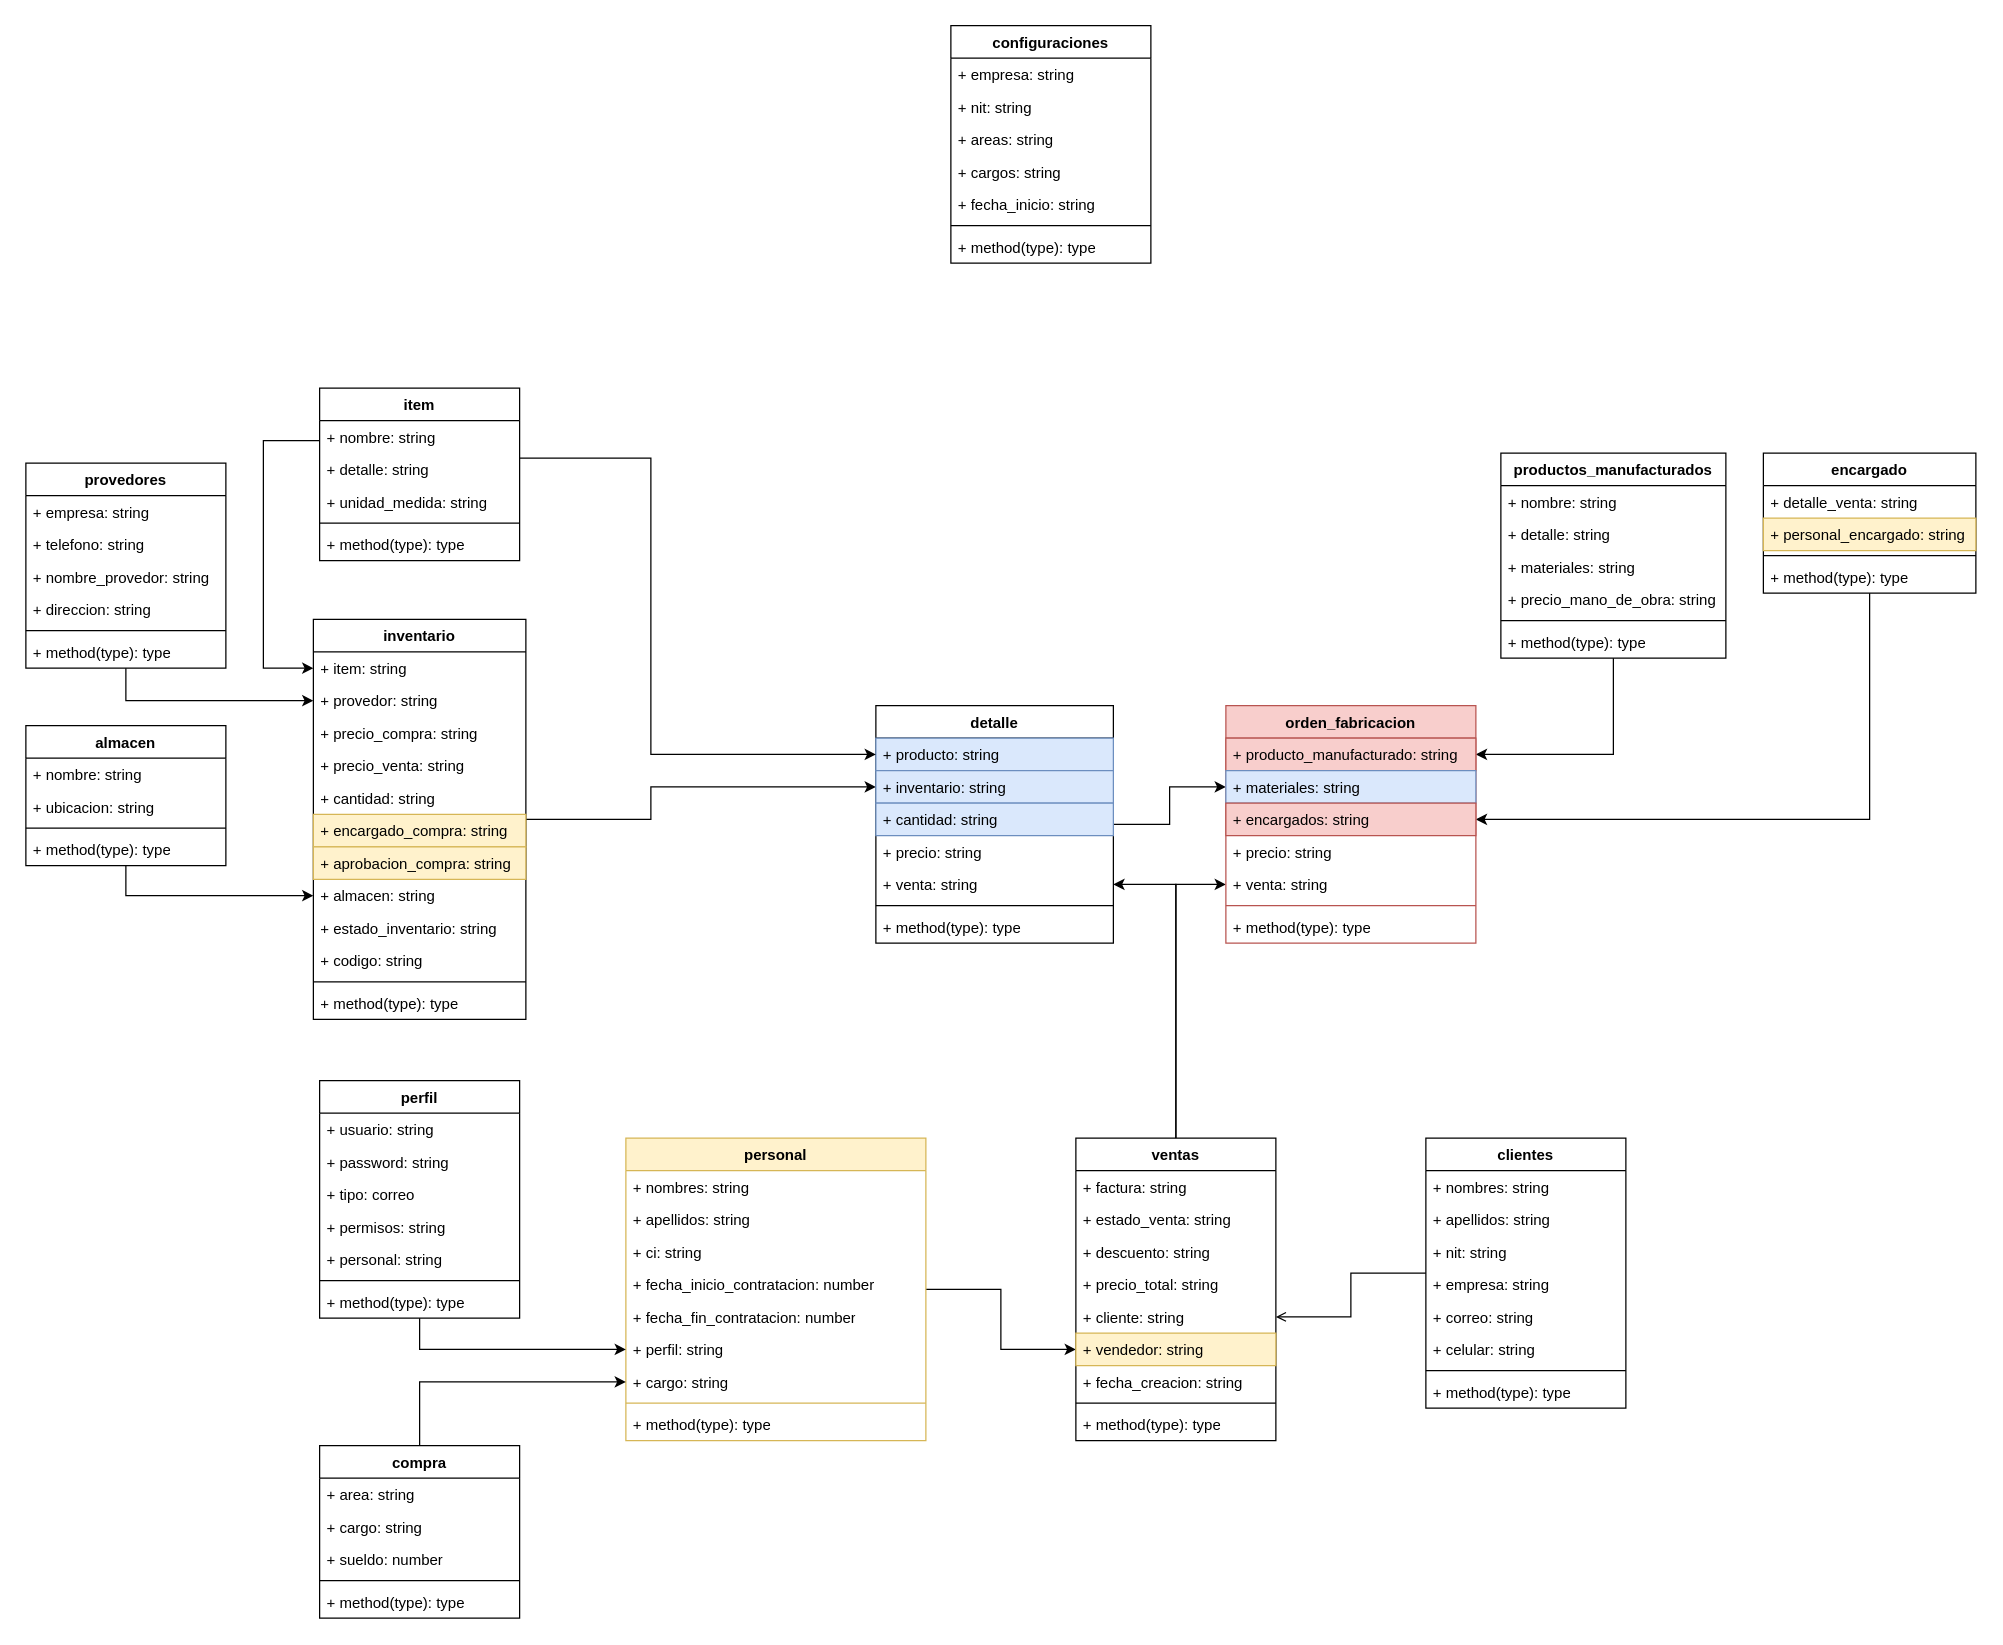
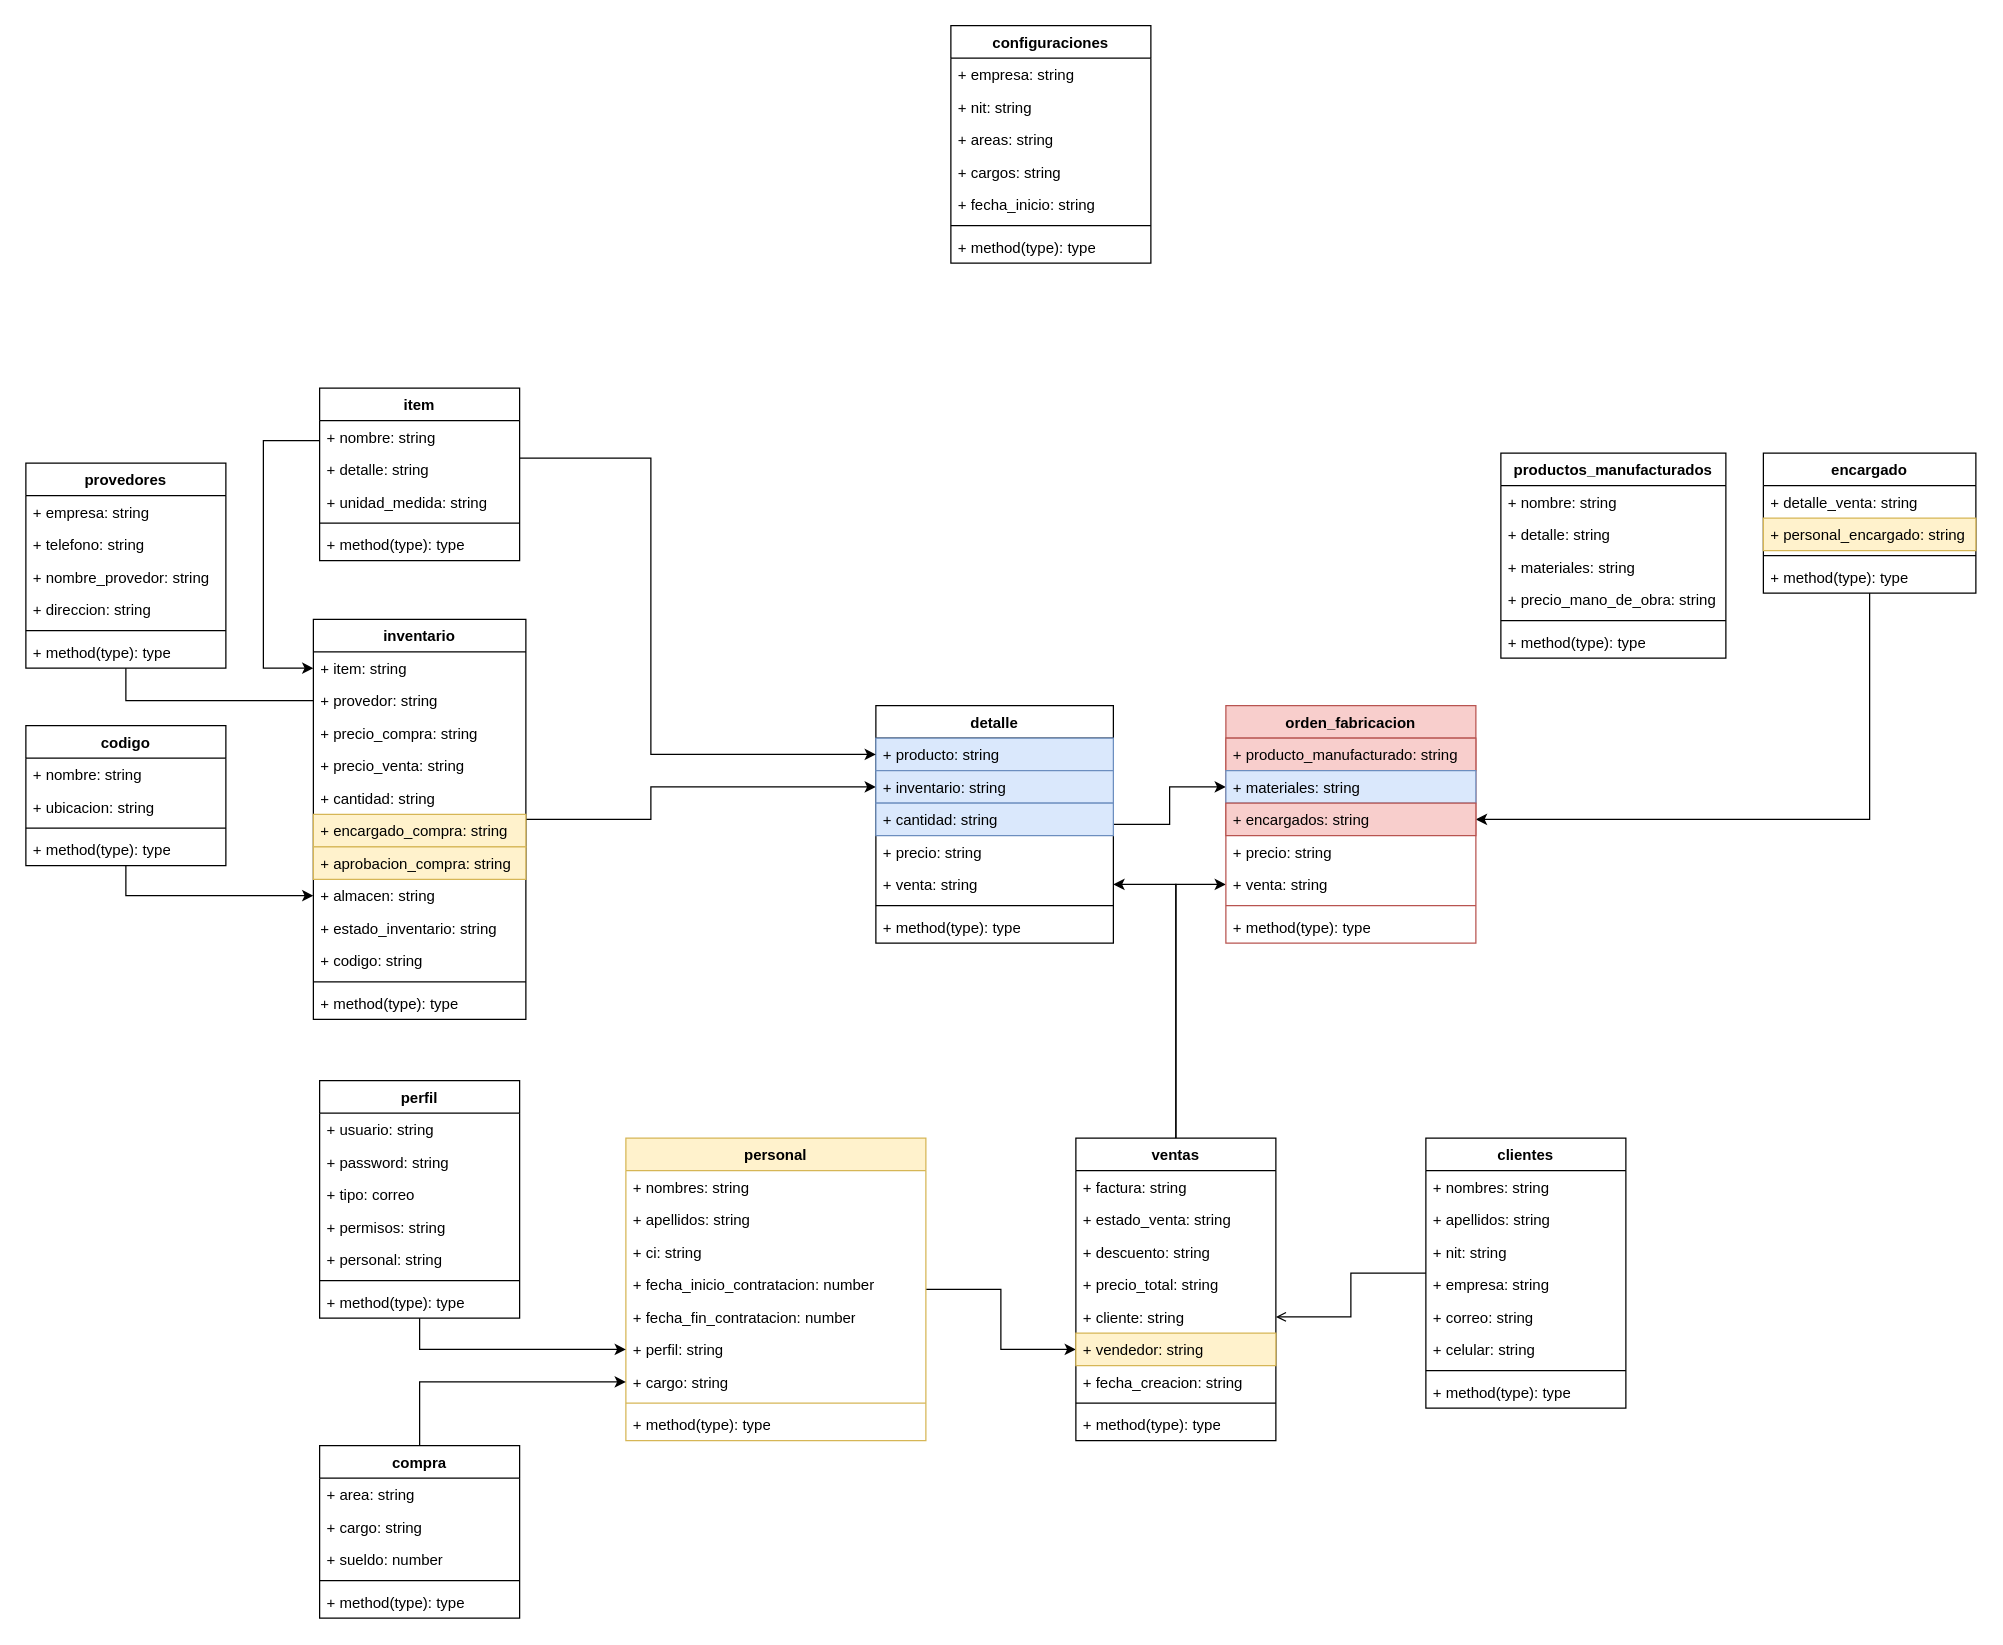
edge "provedores" -> "+ provedor: string": arrowhead classic -> none
node "almacen": label "almacen" -> "codigo"
edge "productos_manufacturados" -> "+ producto_manufacturado: string": removed
